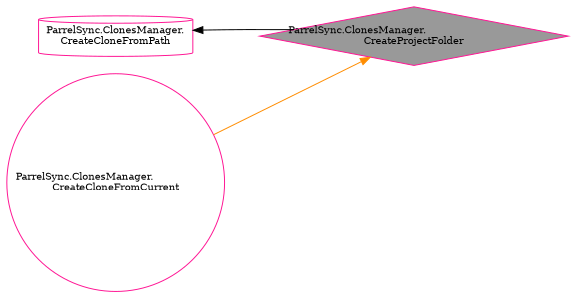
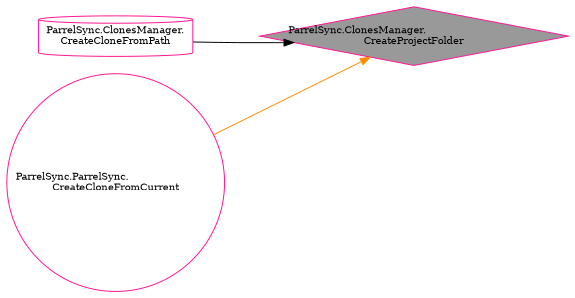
edge "ParrelSync.ClonesManager. CreateProjectFolder" -> "ParrelSync.ClonesManager. CreateCloneFromPath": reversed
node "ParrelSync.ClonesManager. CreateCloneFromCurrent": label "ParrelSync.ClonesManager. CreateCloneFromCurrent" -> "ParrelSync.ParrelSync. CreateCloneFromCurrent"
